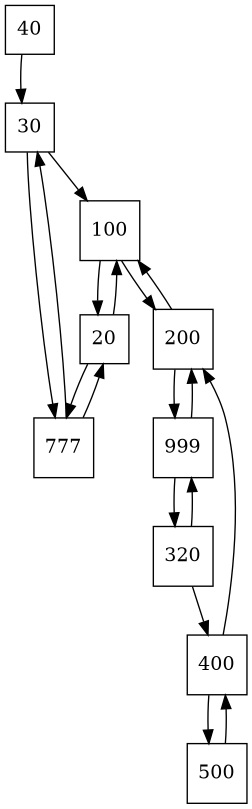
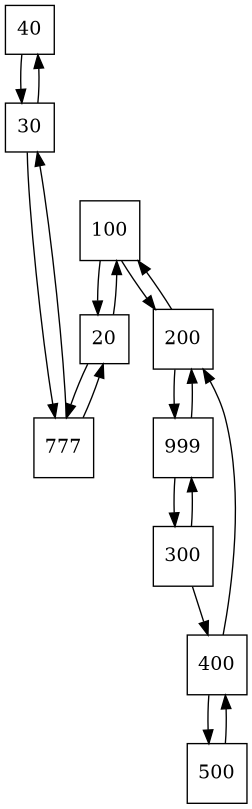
edge "30" -> "100": now "30" -> "40"
node "320": label "320" -> "300"
